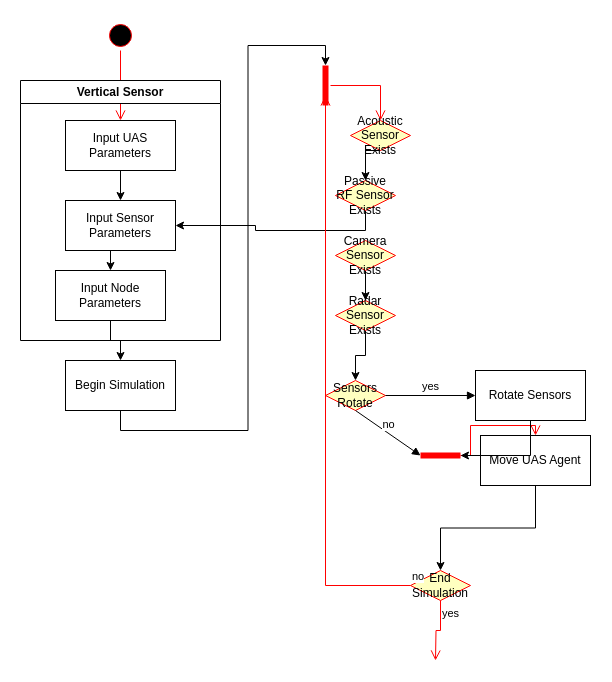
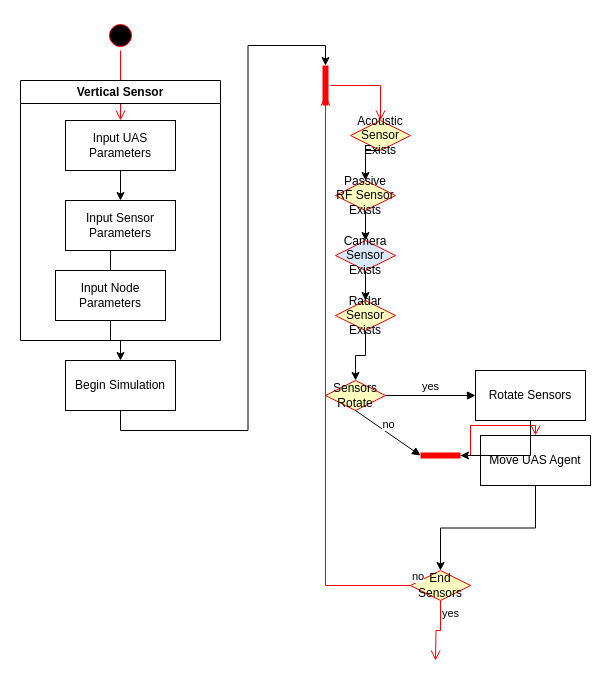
edge "Passive RF Sensor Exists" -> "Input Sensor Parameters": now "Passive RF Sensor Exists" -> "Camera Sensor Exists"
node "Camera Sensor Exists": fillcolor #ffffc0 -> #dae8fc
edge "Input Sensor Parameters" -> "Input Node Parameters": arrowhead classic -> none
node "End Simulation": label "End Simulation" -> "End Sensors"
